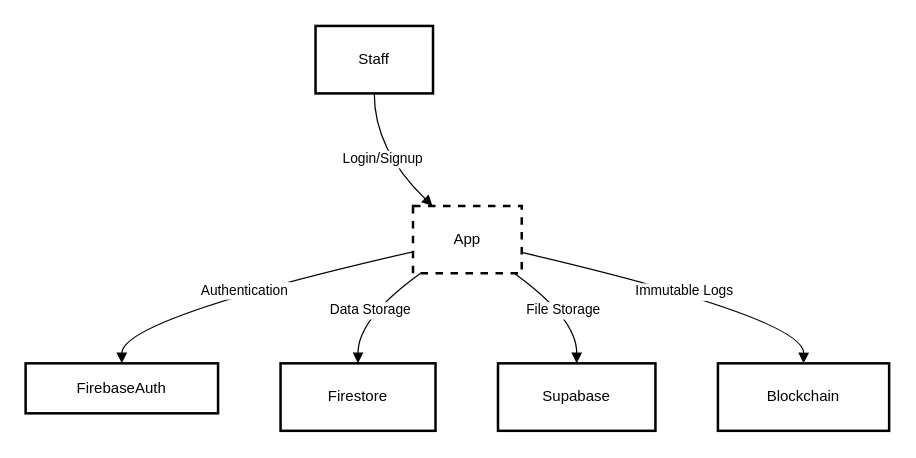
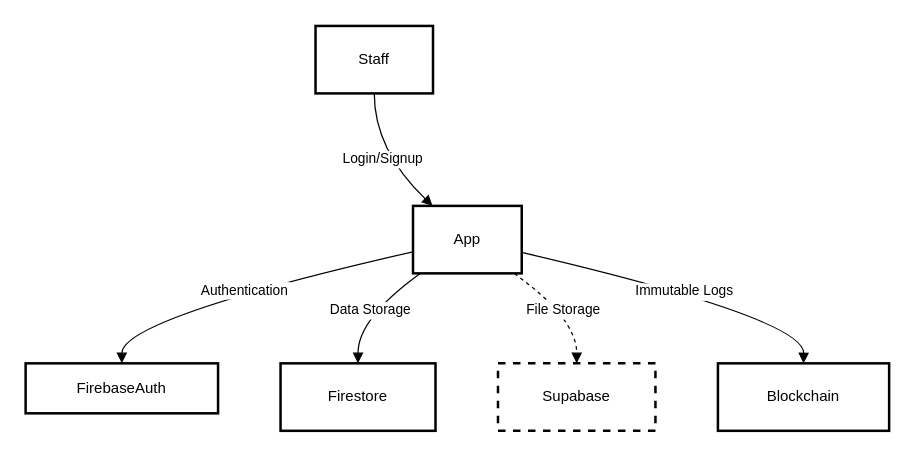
node "App": style dashed -> solid
edge "App" -> "Supabase": style solid -> dashed
node "Supabase": style solid -> dashed
